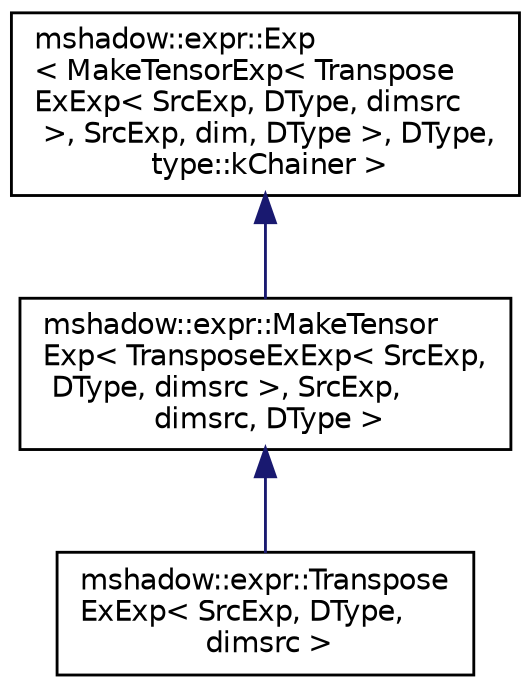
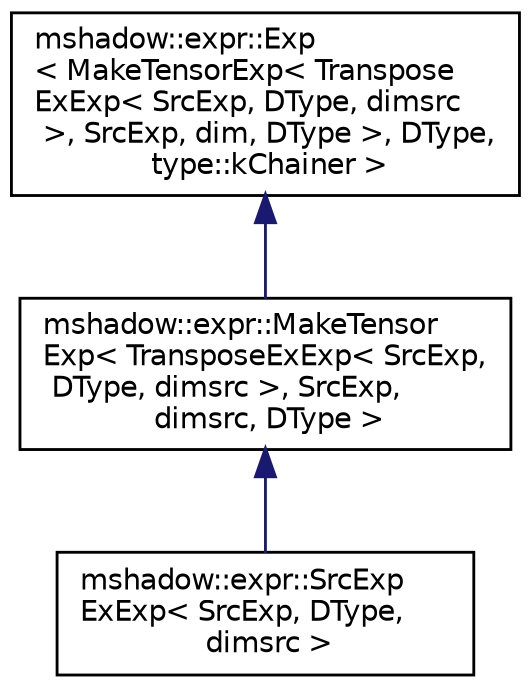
node "mshadow::expr::Transpose ExExp< SrcExp, DType, dimsrc >": label "mshadow::expr::Transpose ExExp< SrcExp, DType, dimsrc >" -> "mshadow::expr::SrcExp ExExp< SrcExp, DType, dimsrc >"
